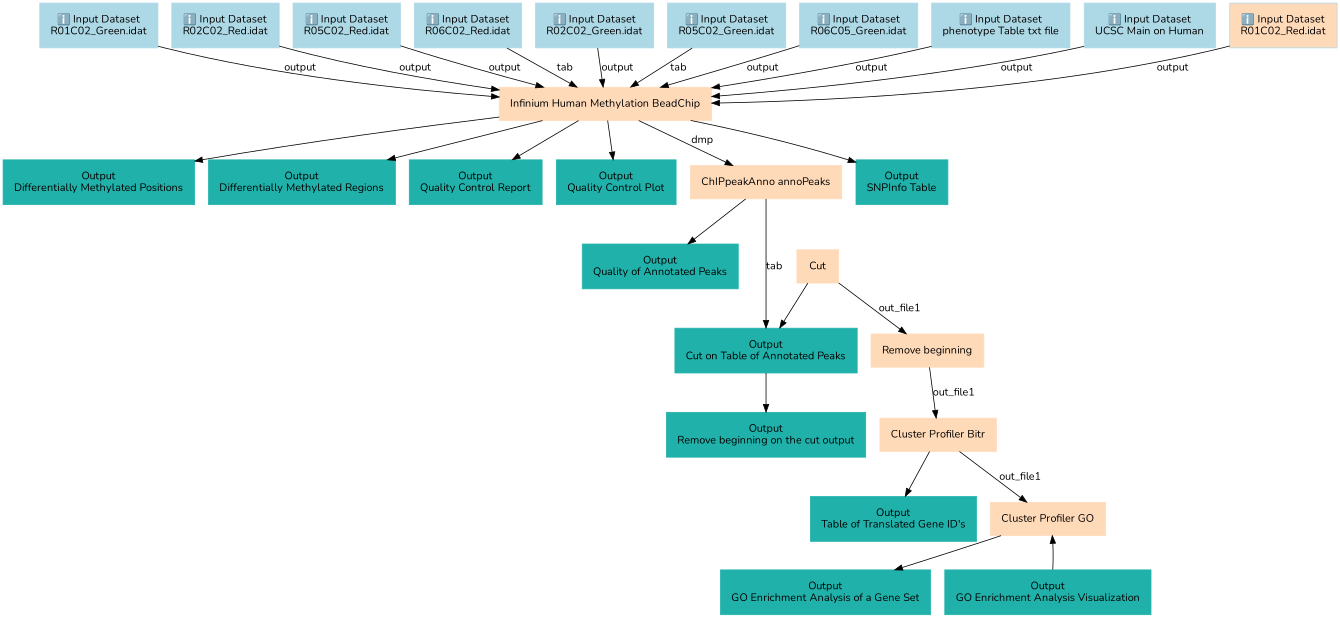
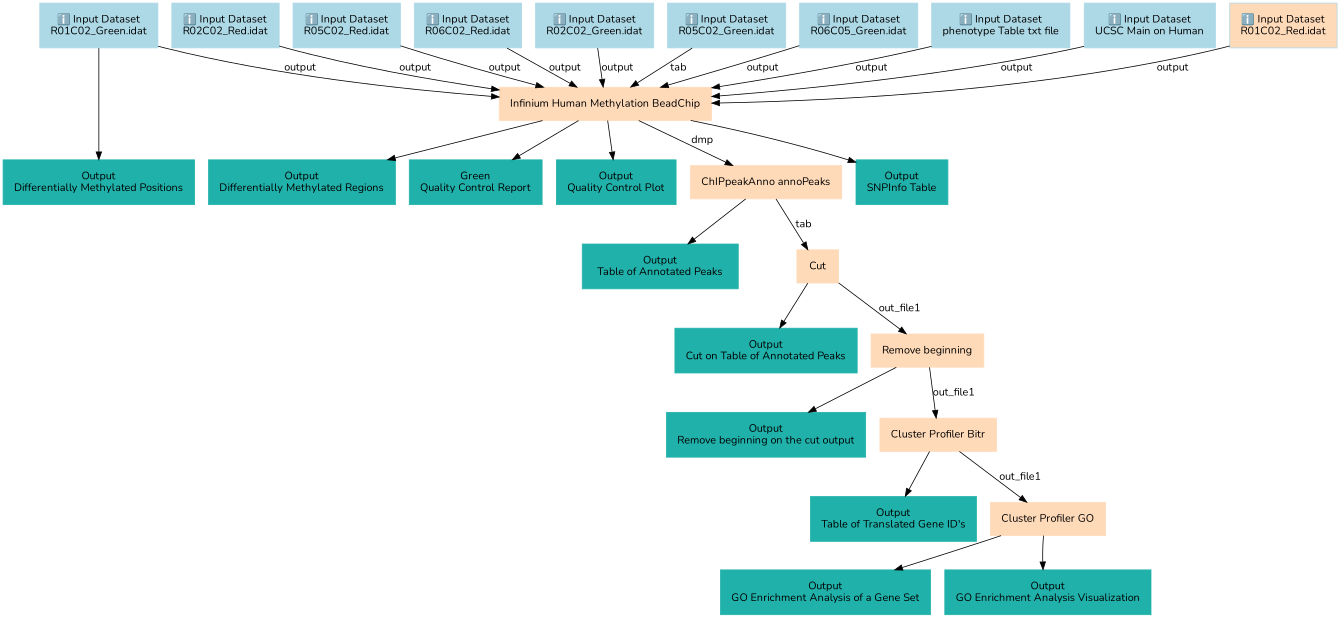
edge "ℹ️ Input Dataset R06C02_Red.idat" -> "Infinium Human Methylation BeadChip": label "tab" -> "output"
edge "Infinium Human Methylation BeadChip" -> "Output Differentially Methylated Positions": now "ℹ️ Input Dataset R01C02_Green.idat" -> "Output Differentially Methylated Positions"
node "Output Quality Control Report": label "Output Quality Control Report" -> "Green Quality Control Report"
edge "ChIPpeakAnno annoPeaks" -> "Output Cut on Table of Annotated Peaks": now "ChIPpeakAnno annoPeaks" -> "Cut"
node "Output Quality of Annotated Peaks": label "Output Quality of Annotated Peaks" -> "Output Table of Annotated Peaks"
edge "Output Cut on Table of Annotated Peaks" -> "Output Remove beginning on the cut output": now "Remove beginning" -> "Output Remove beginning on the cut output"
edge "Output GO Enrichment Analysis Visualization" -> "Cluster Profiler GO": reversed
